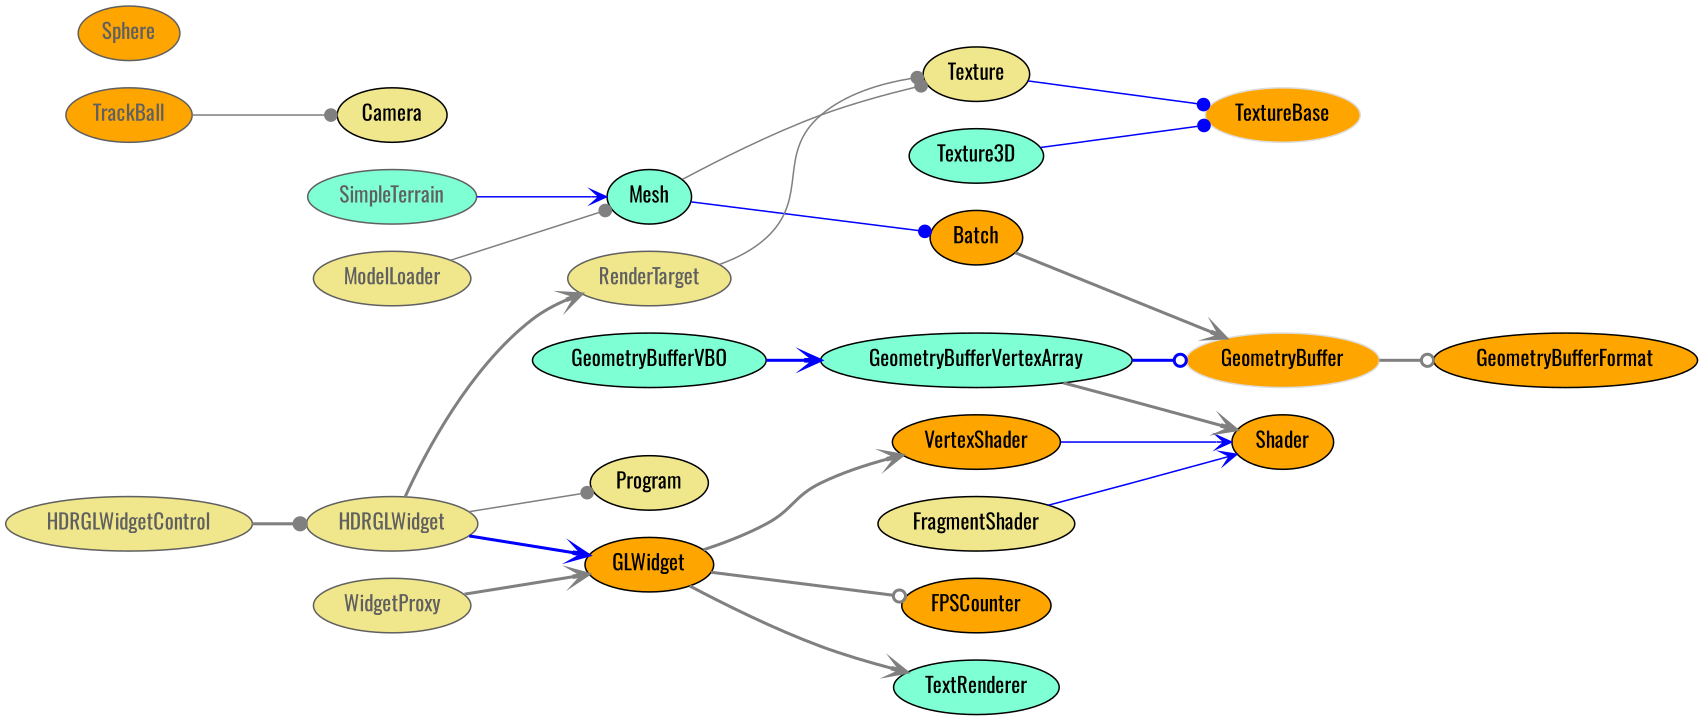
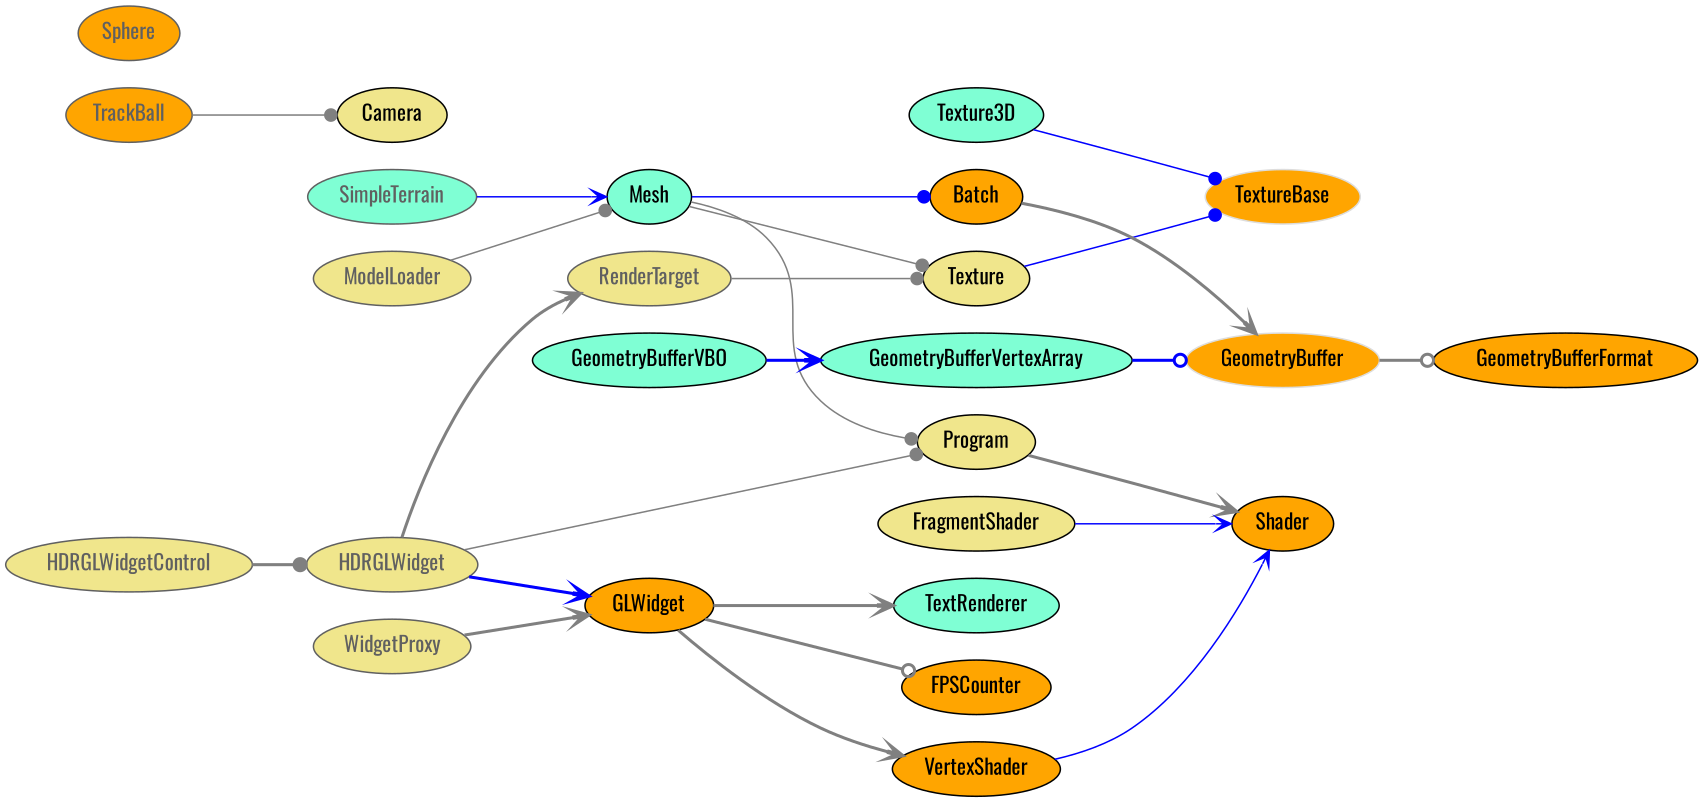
edge "Mesh" -> "Program": added
edge "GeometryBufferVertexArray" -> "Shader": now "Program" -> "Shader"
